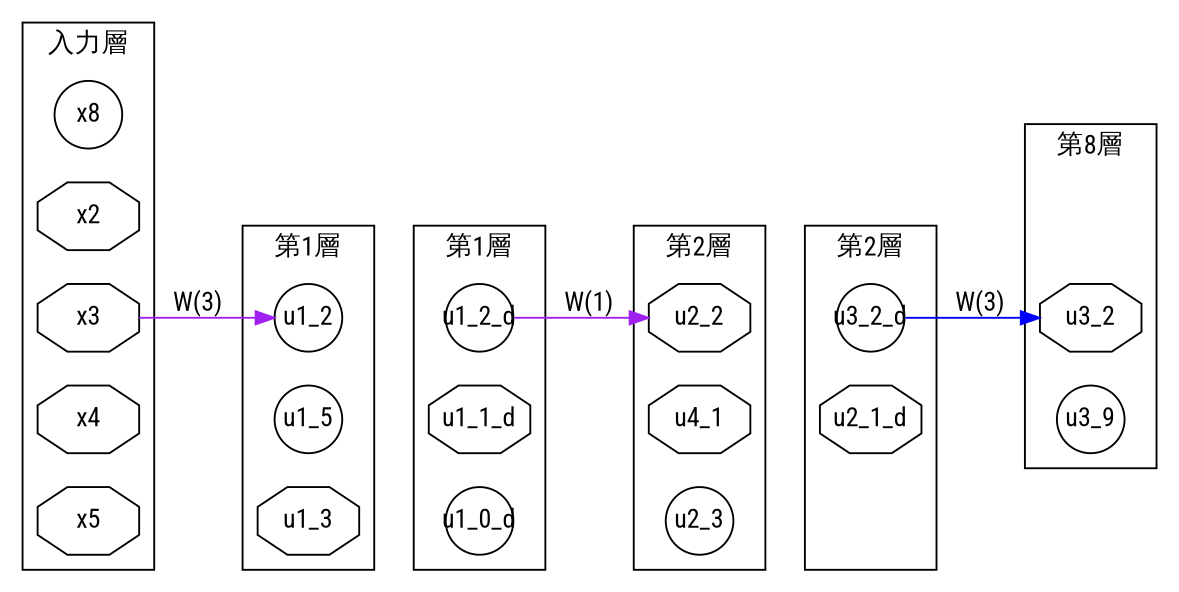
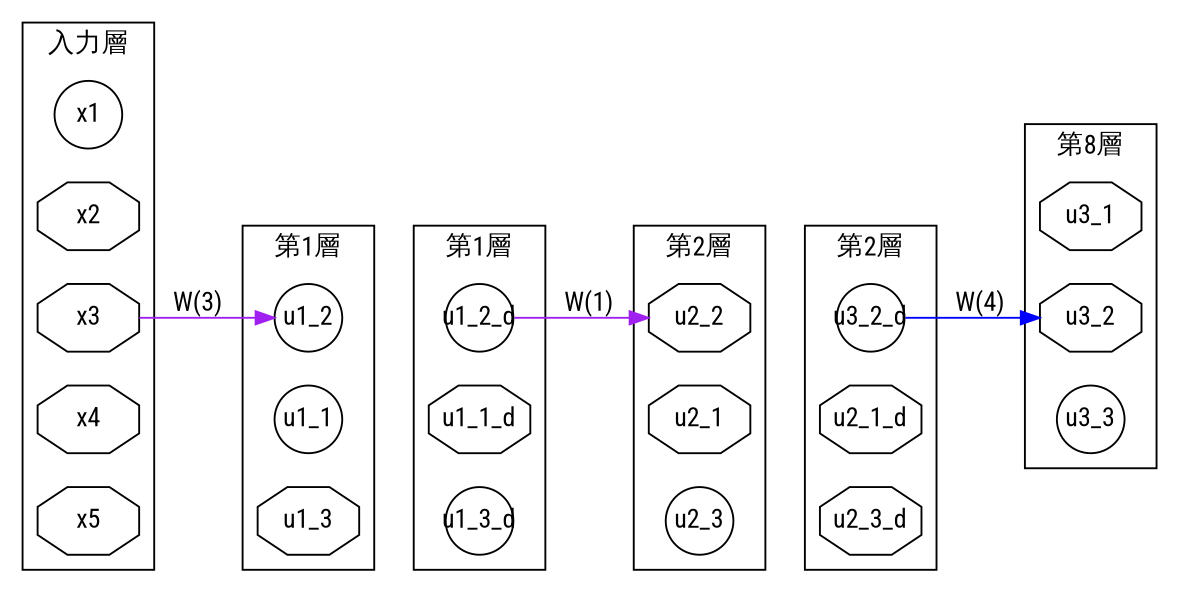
node "x8": label "x8" -> "x1"
node "u3_1": added
edge "u3_2_d" -> "u3_2": label "W(3)" -> "W(4)"
node "u1_5": label "u1_5" -> "u1_1"
node "u4_1": label "u4_1" -> "u2_1"
node "u3_9": label "u3_9" -> "u3_3"
node "u1_0_d": label "u1_0_d" -> "u1_3_d"
node "u2_3_d": added
